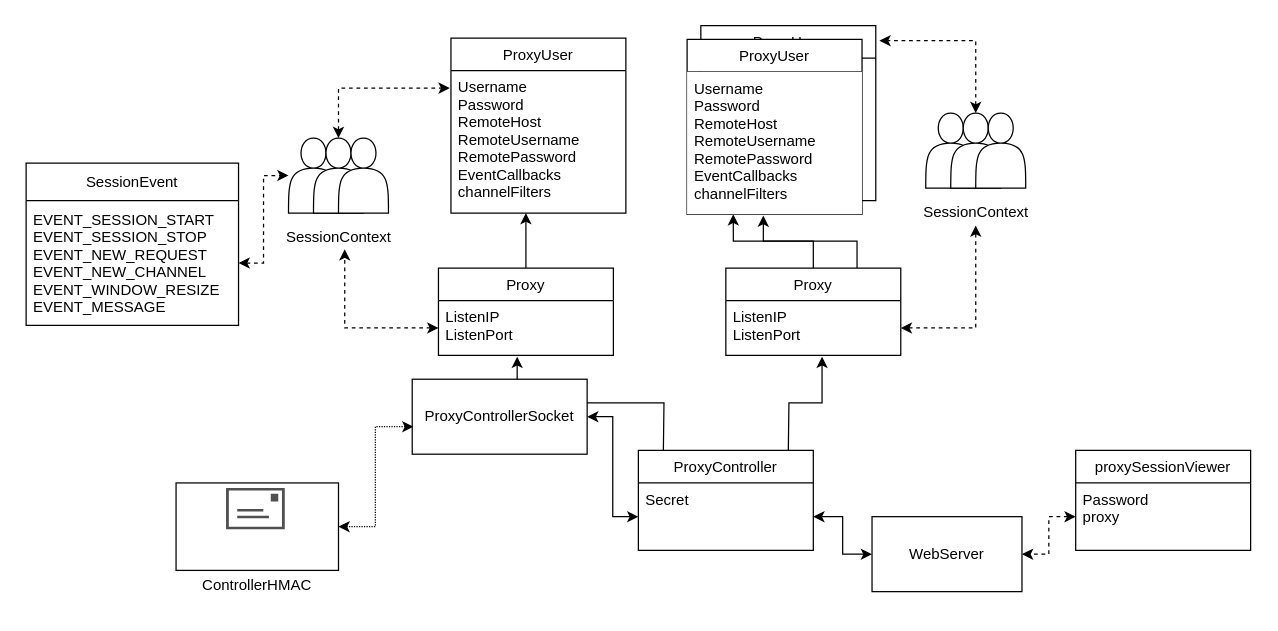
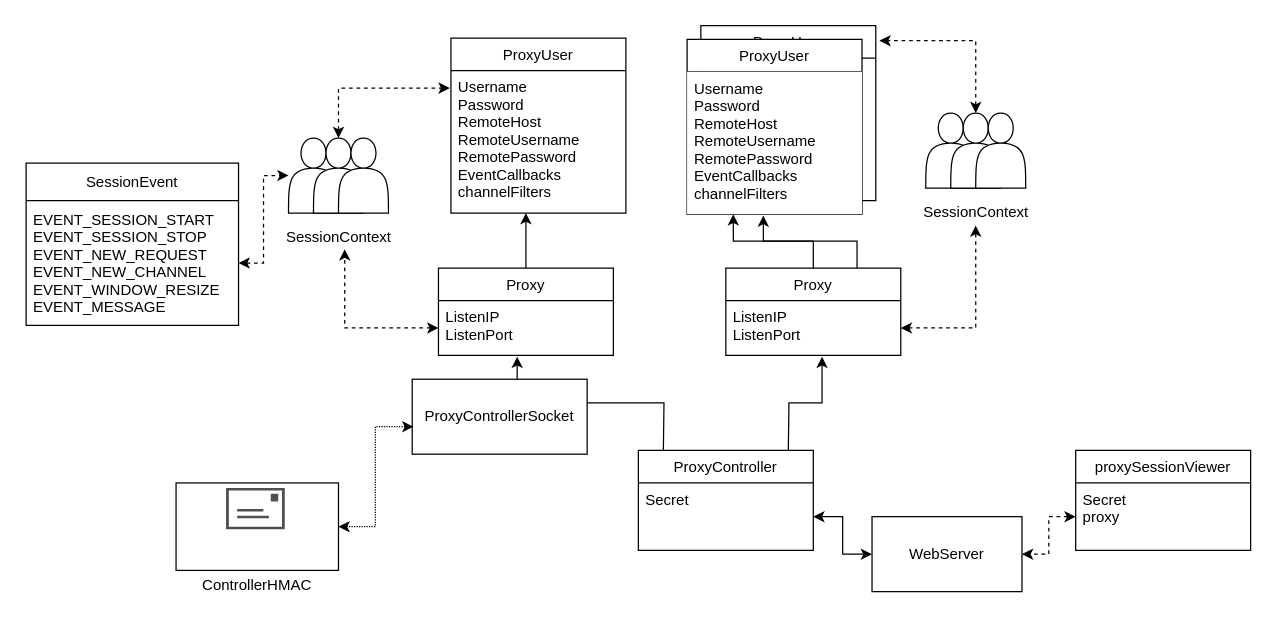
edge "ProxyControllerSocket" -- "Secret": removed
node "Password proxy": label "Password proxy" -> "Secret proxy"
